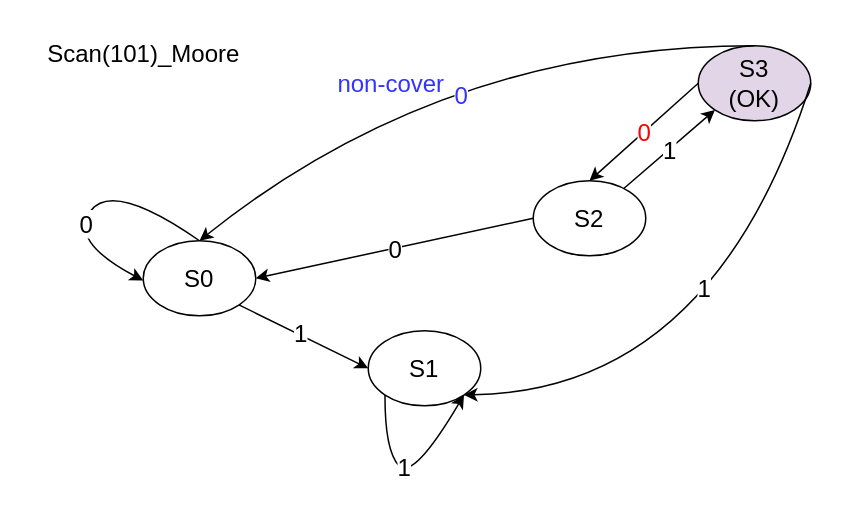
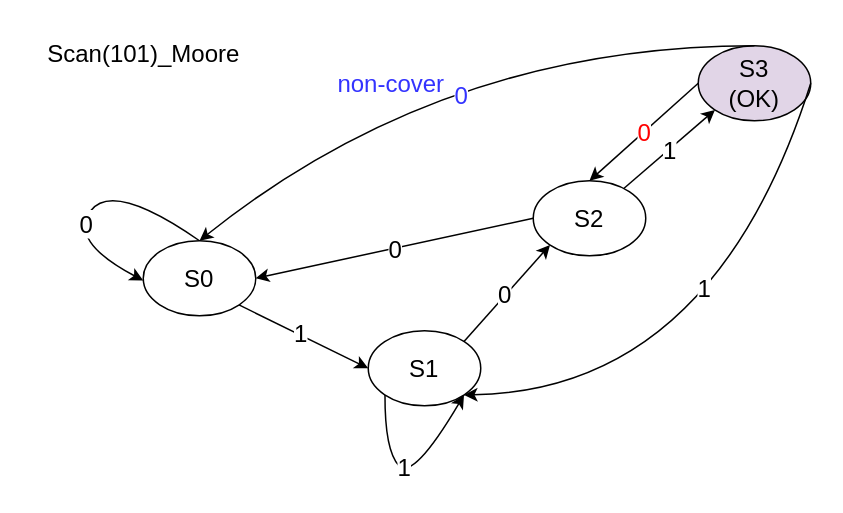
edge "S1" -> "S2": added, label "0"
